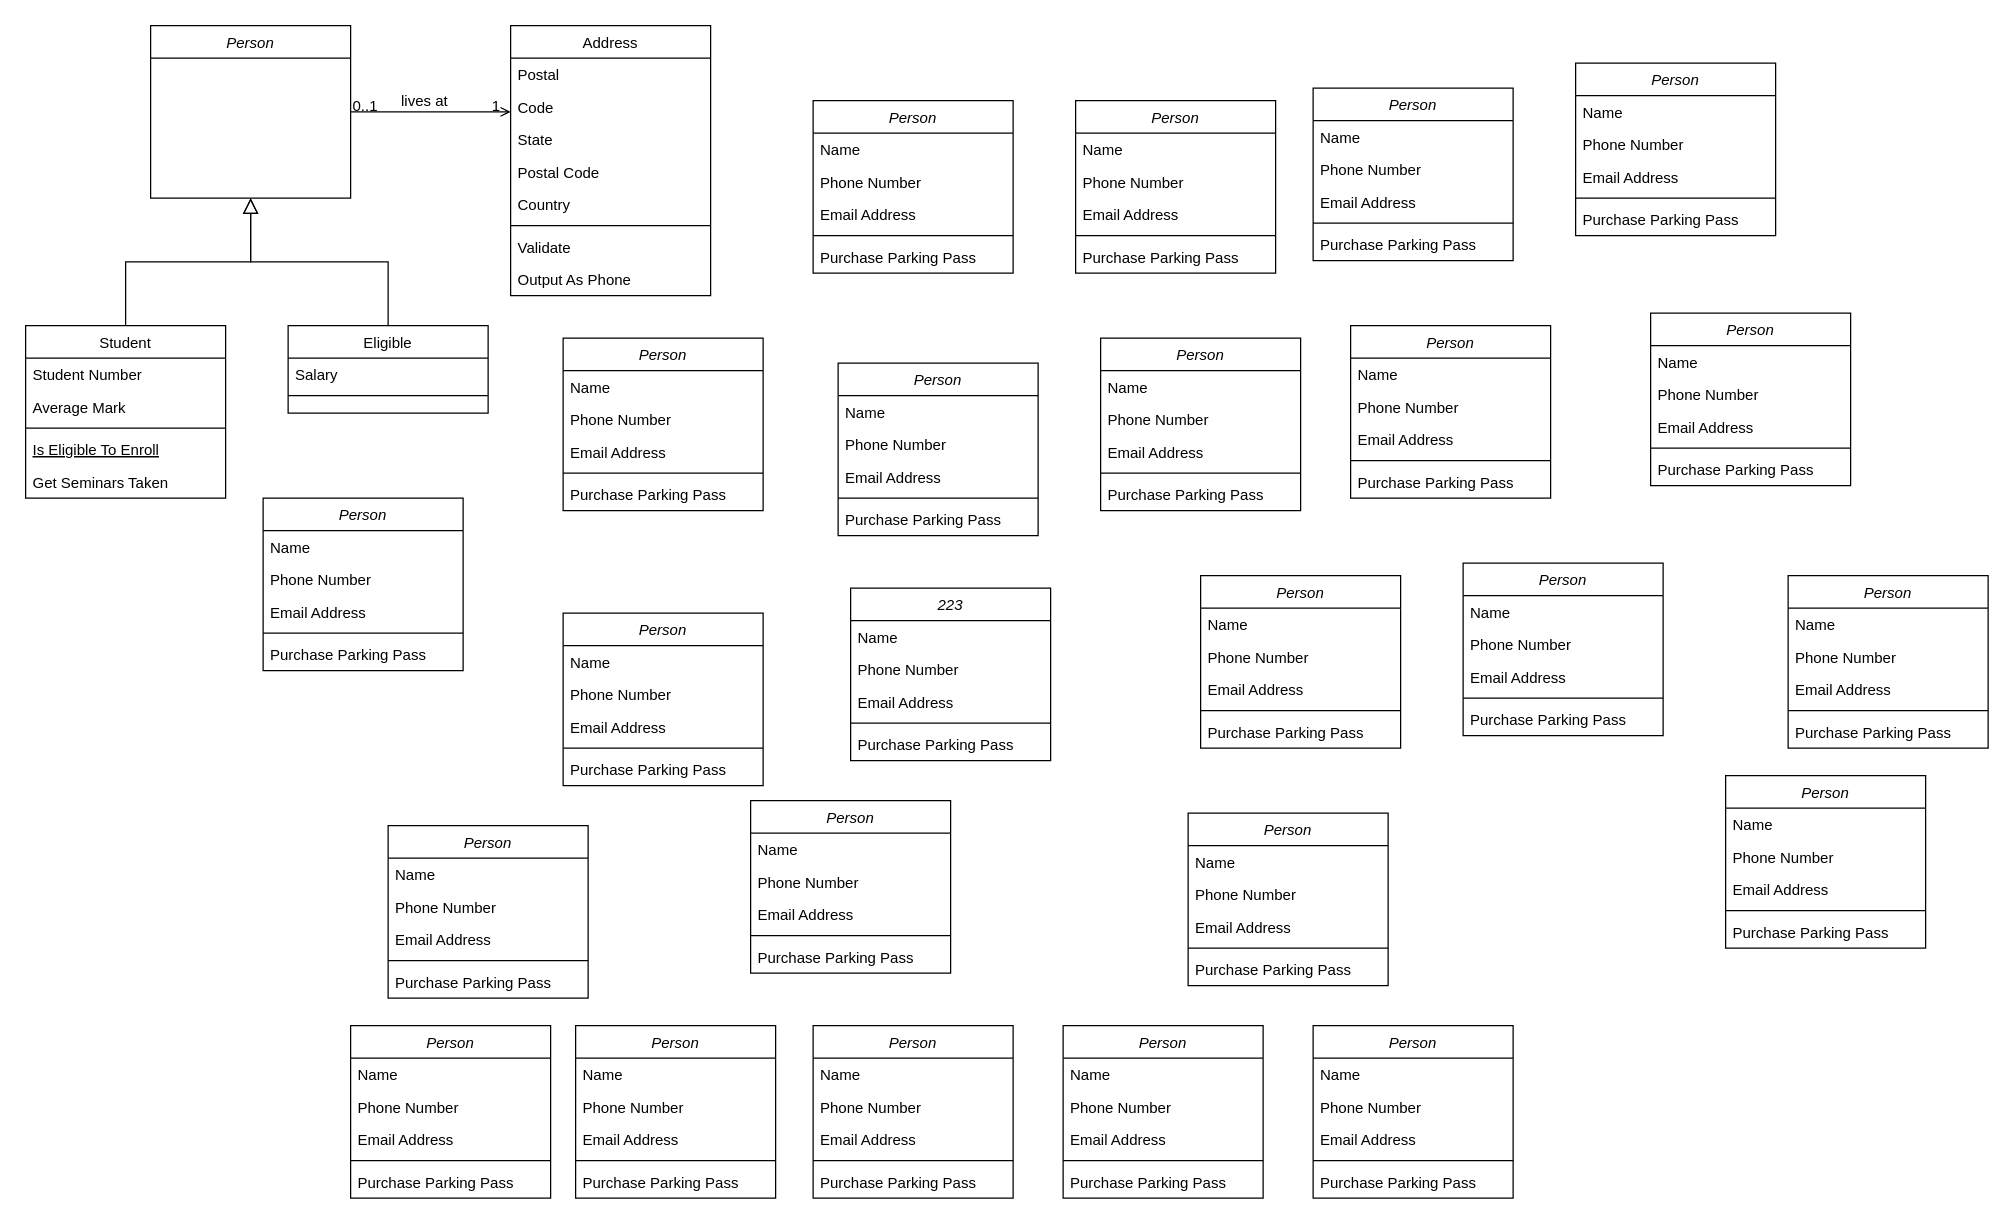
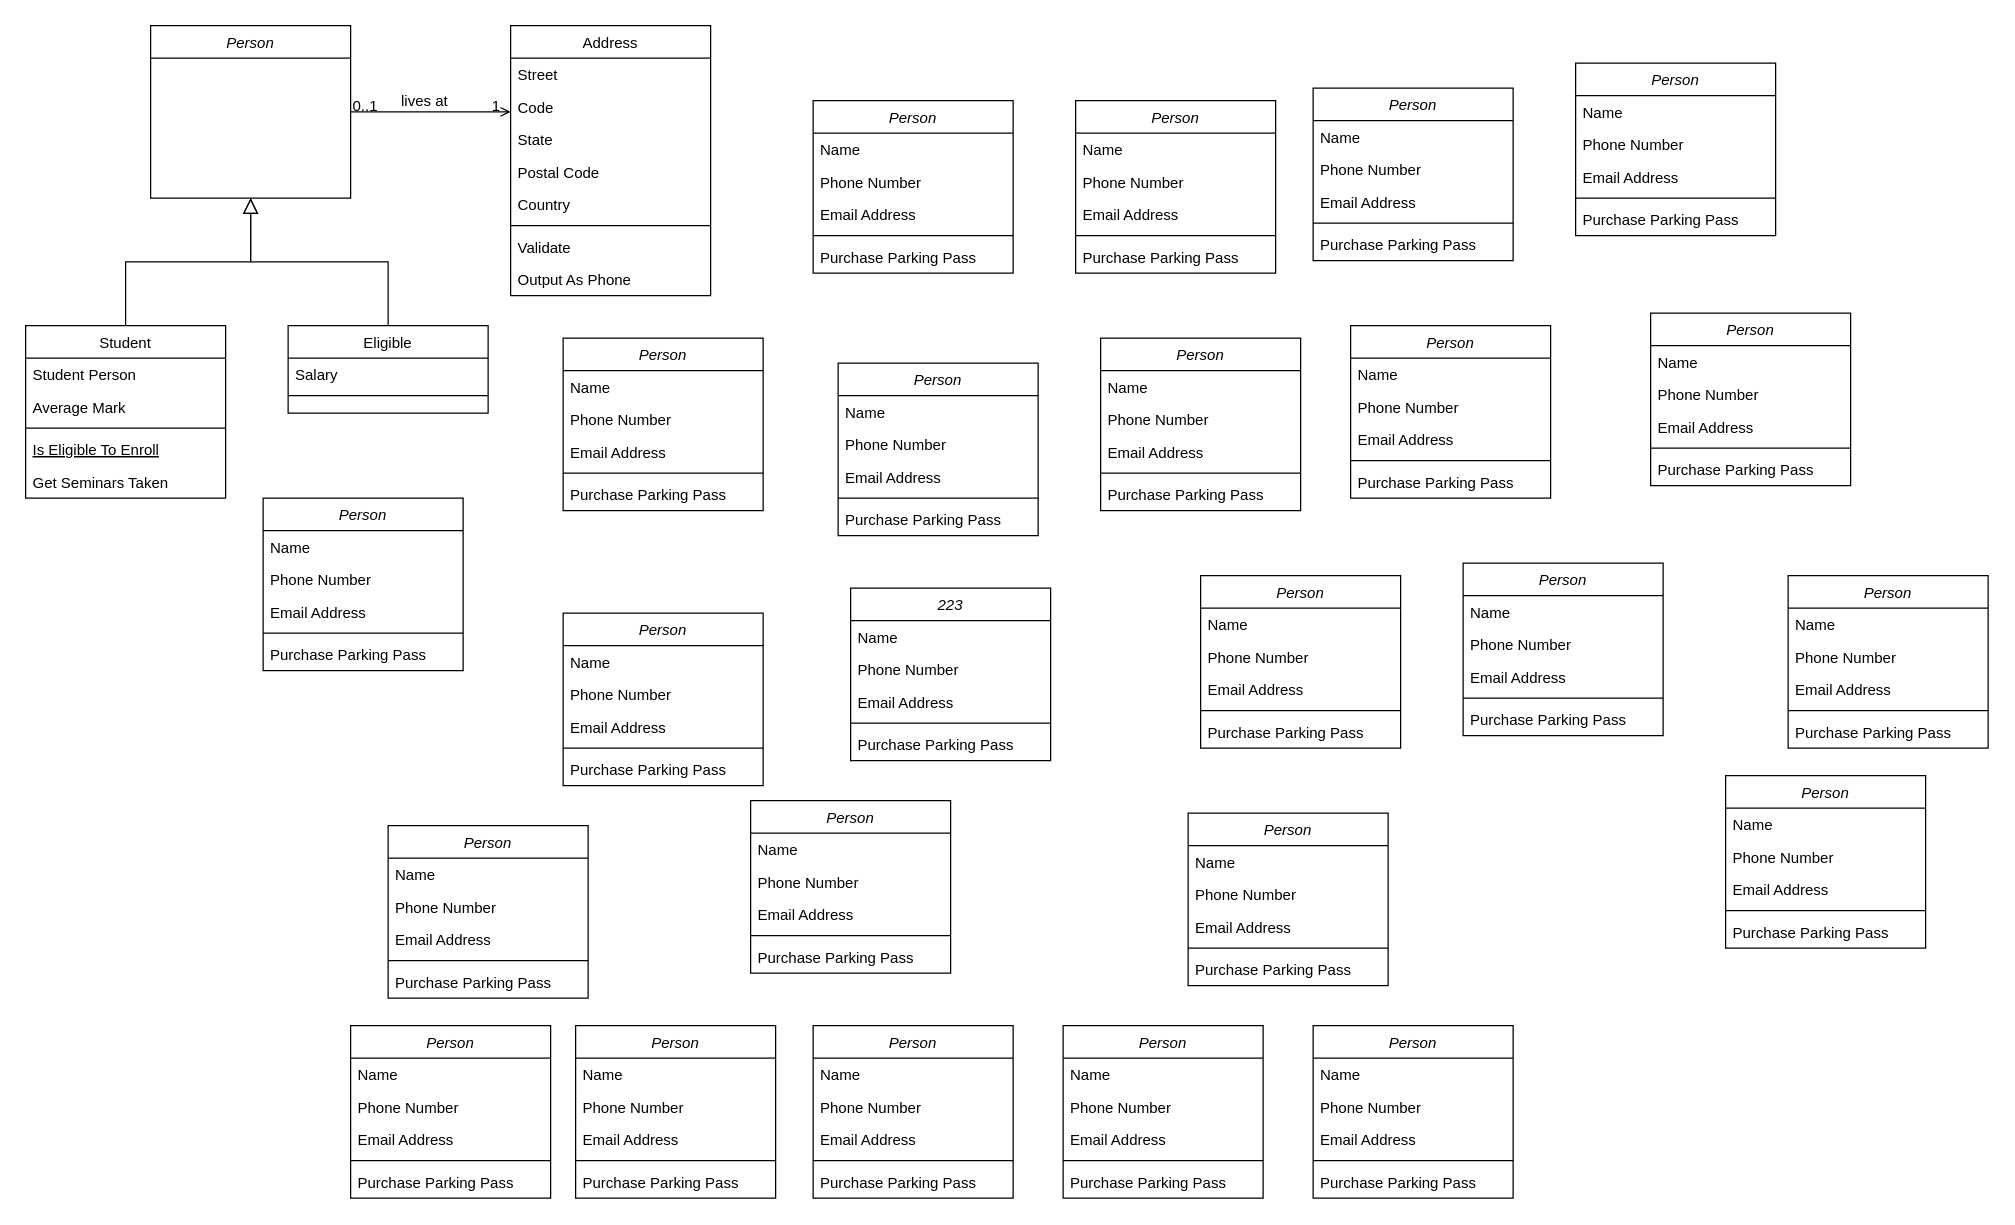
node "Postal": label "Postal" -> "Street"
node "Student Number": label "Student Number" -> "Student Person"
